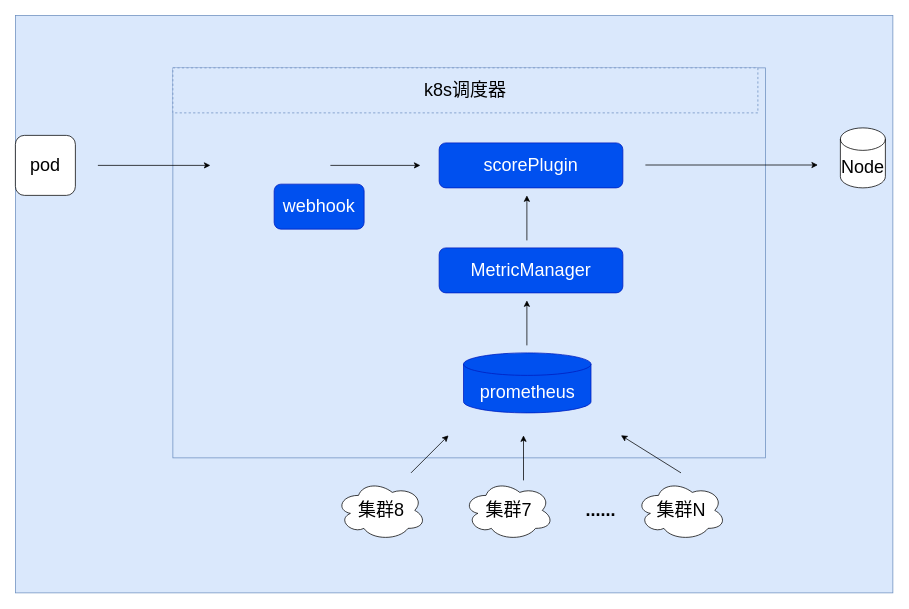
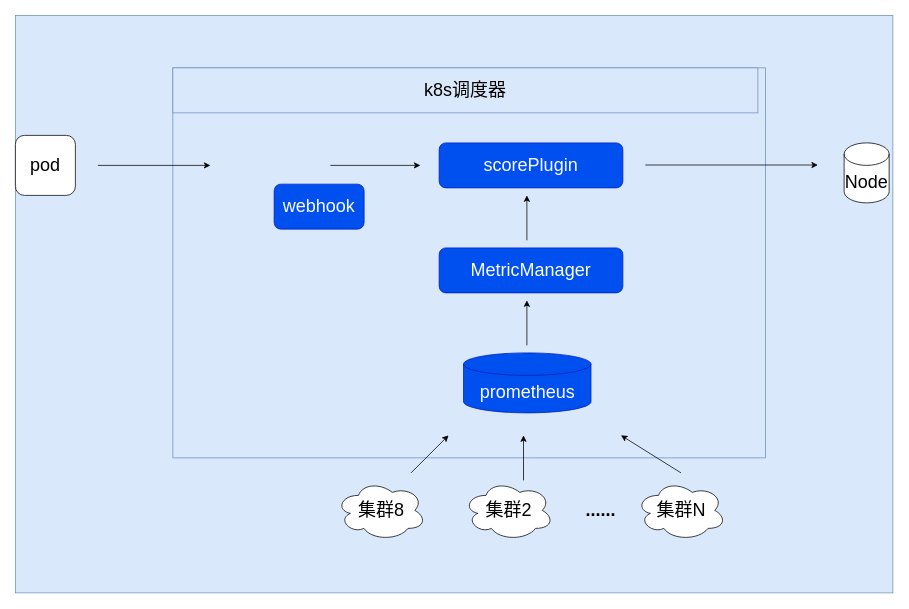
node "k8s调度器": style dashed -> solid
node "Node": moved (863, 158) -> (867, 173)
node "集群7": label "集群7" -> "集群2"
